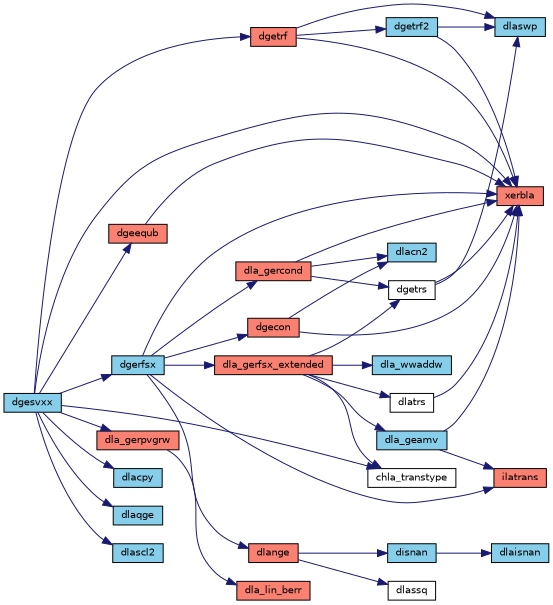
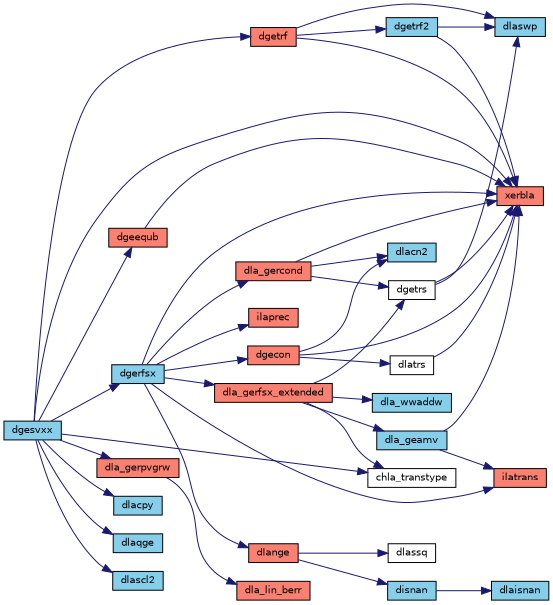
node "ilaprec": added
edge "dla_gerfsx_extended" -> "dlatrs": now "dgecon" -> "dlatrs"
